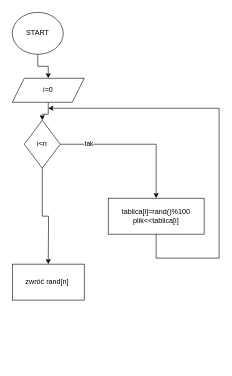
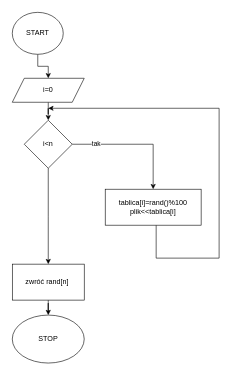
node "i<n": size 36x48 -> 48x48
node "tablica[i]=rand()%100 plik<<tablica[i]": moved (156, 216) -> (153, 207)
edge "zwróć rand[n]" -> "STOP": added
node "STOP": added
